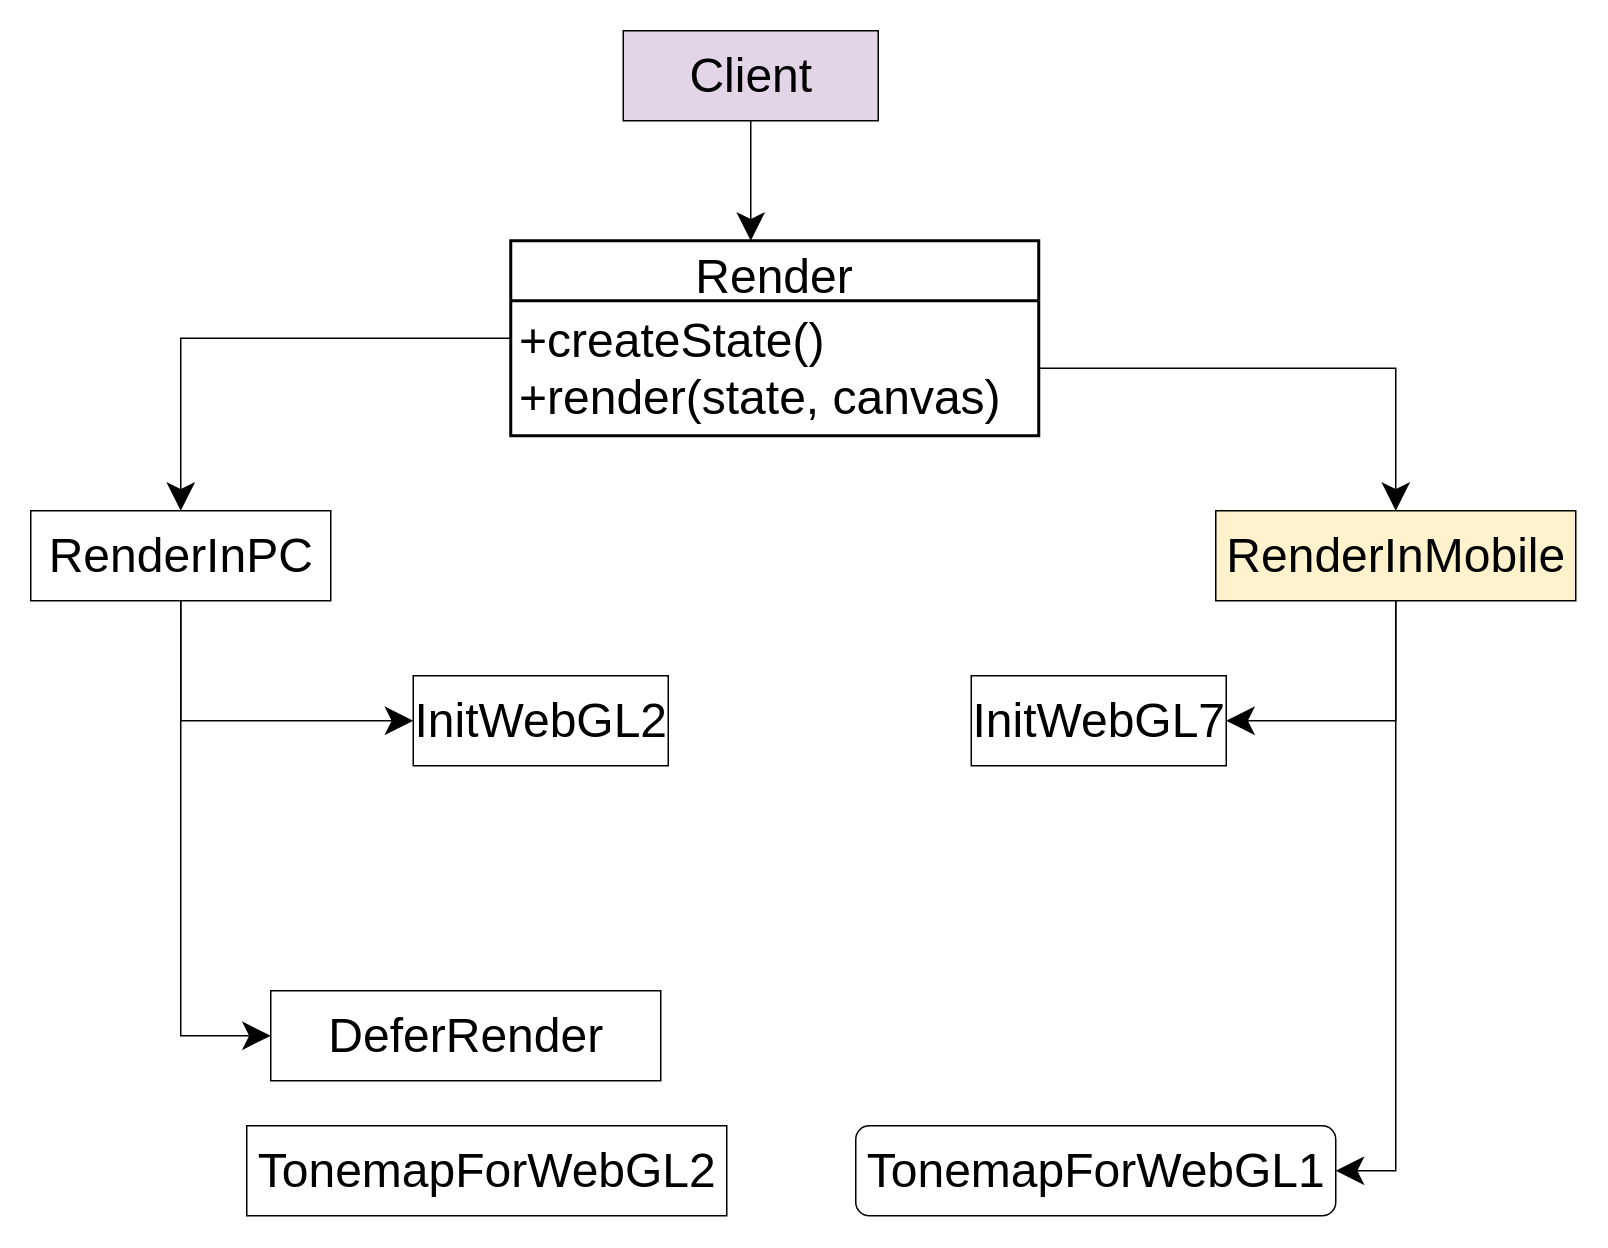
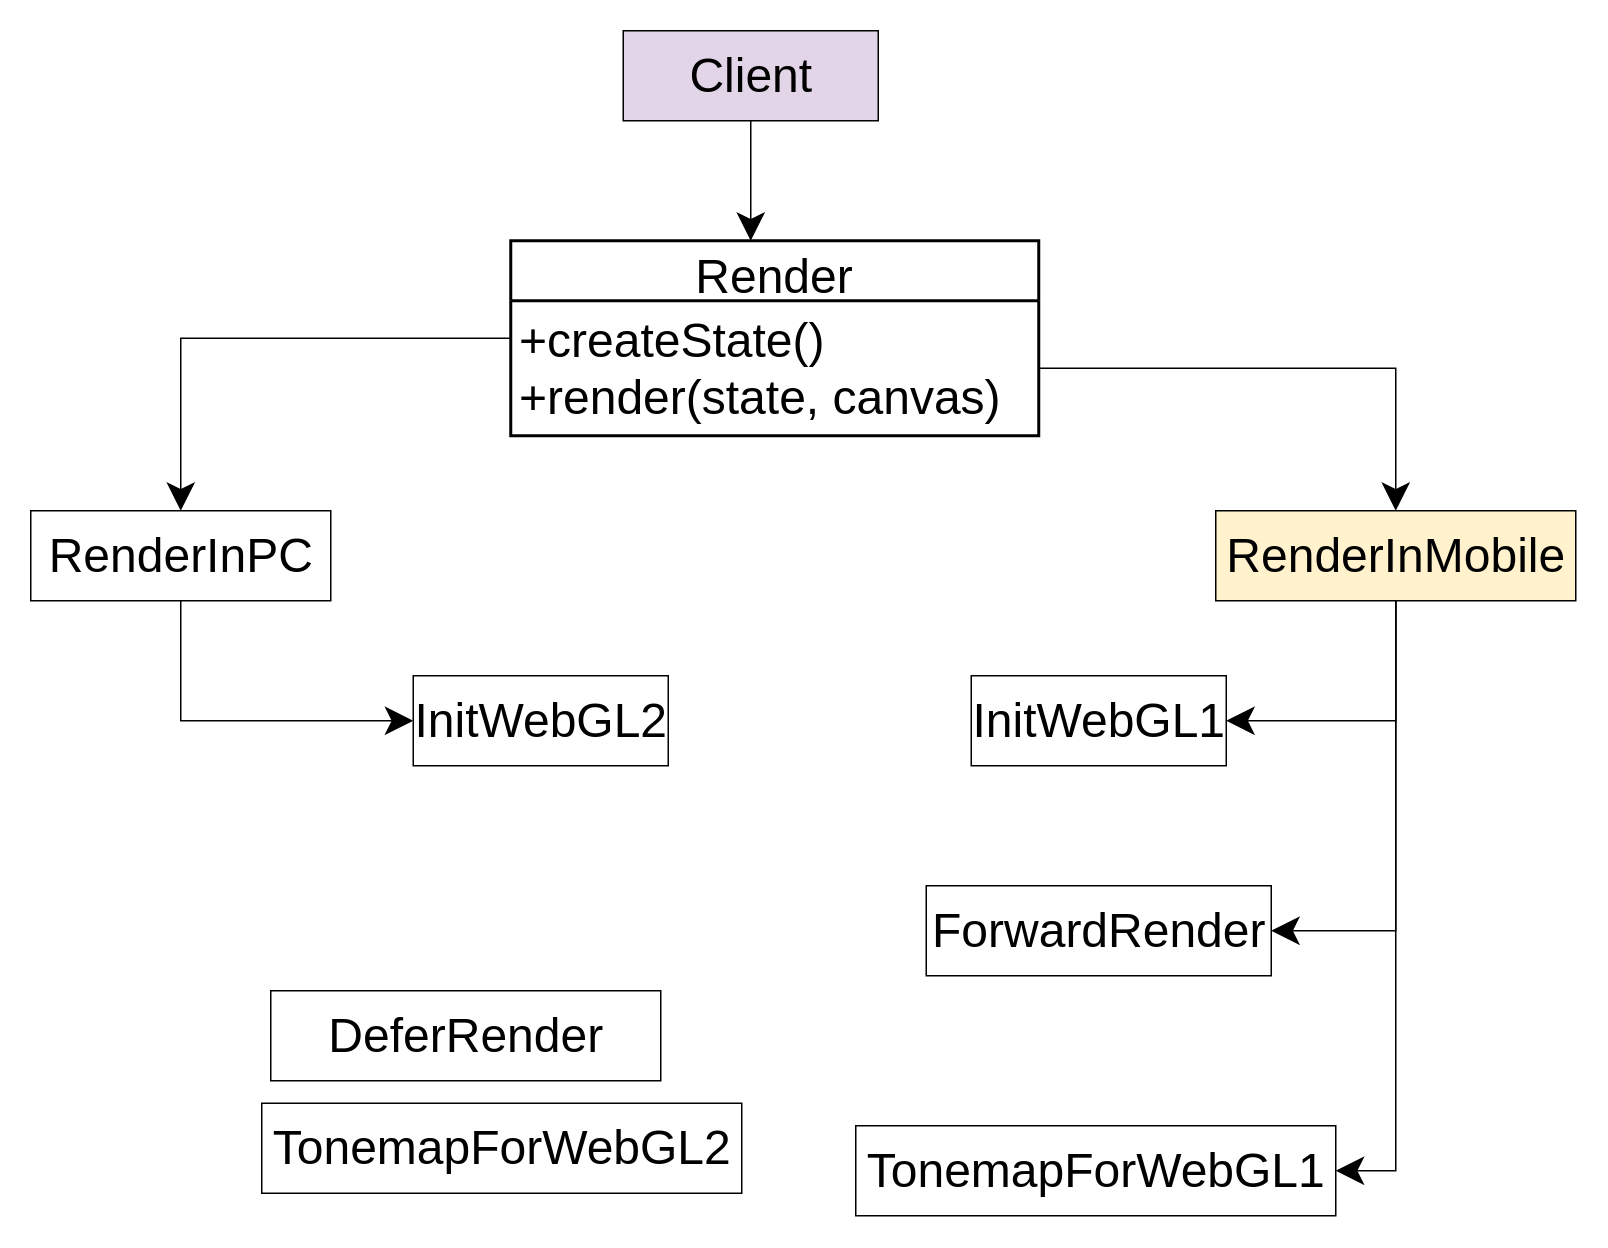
node "InitWebGL7": label "InitWebGL7" -> "InitWebGL1"
edge "RenderInPC" -> "DeferRender": removed
node "ForwardRender": added
edge "RenderInMobile" -> "ForwardRender": added
node "TonemapForWebGL2": moved (487, 1171) -> (502, 1148)
node "TonemapForWebGL1": shape rounded rectangle -> rectangle
